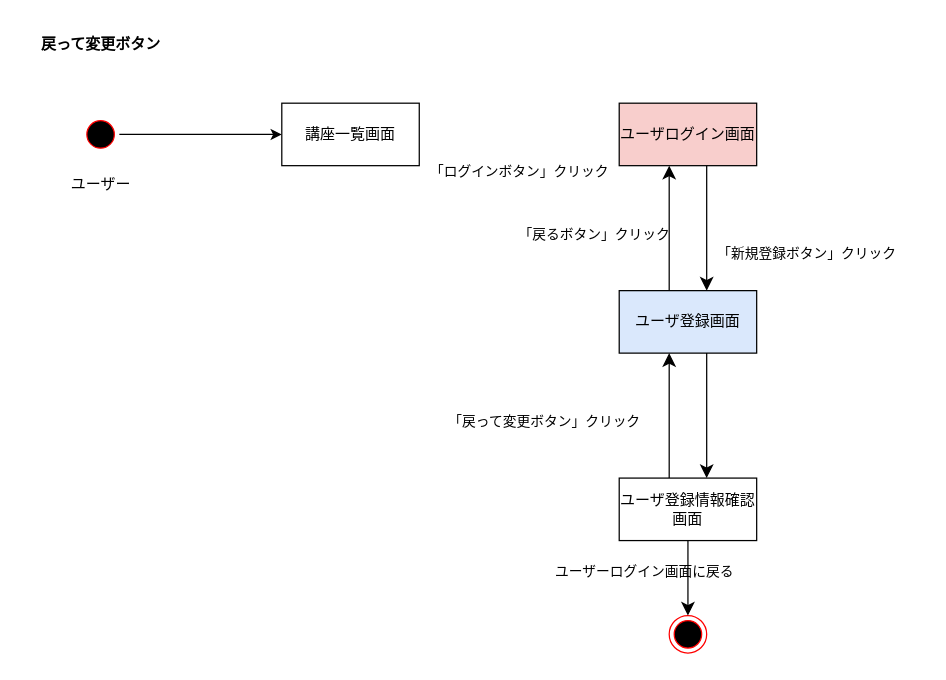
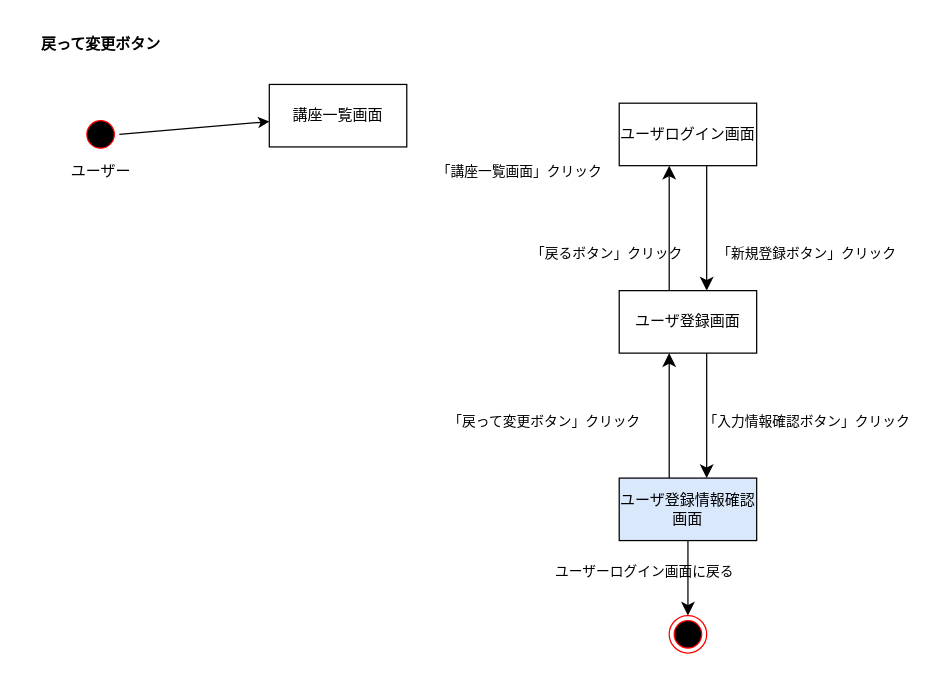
node "講座一覧画面": moved (351, 134) -> (338, 116)
node "ユーザログイン画面": fillcolor #f8cecc -> #ffffff
node "「ログインボタン」クリック": label "「ログインボタン」クリック" -> "「講座一覧画面」クリック"
node "ユーザー": moved (101, 184) -> (101, 172)
node "「戻るボタン」クリック": moved (594, 234) -> (607, 253)
node "ユーザ登録画面": fillcolor #dae8fc -> #ffffff
node "「入力情報確認ボタン」クリック": added
node "ユーザ登録情報確認画面": fillcolor #ffffff -> #dae8fc
